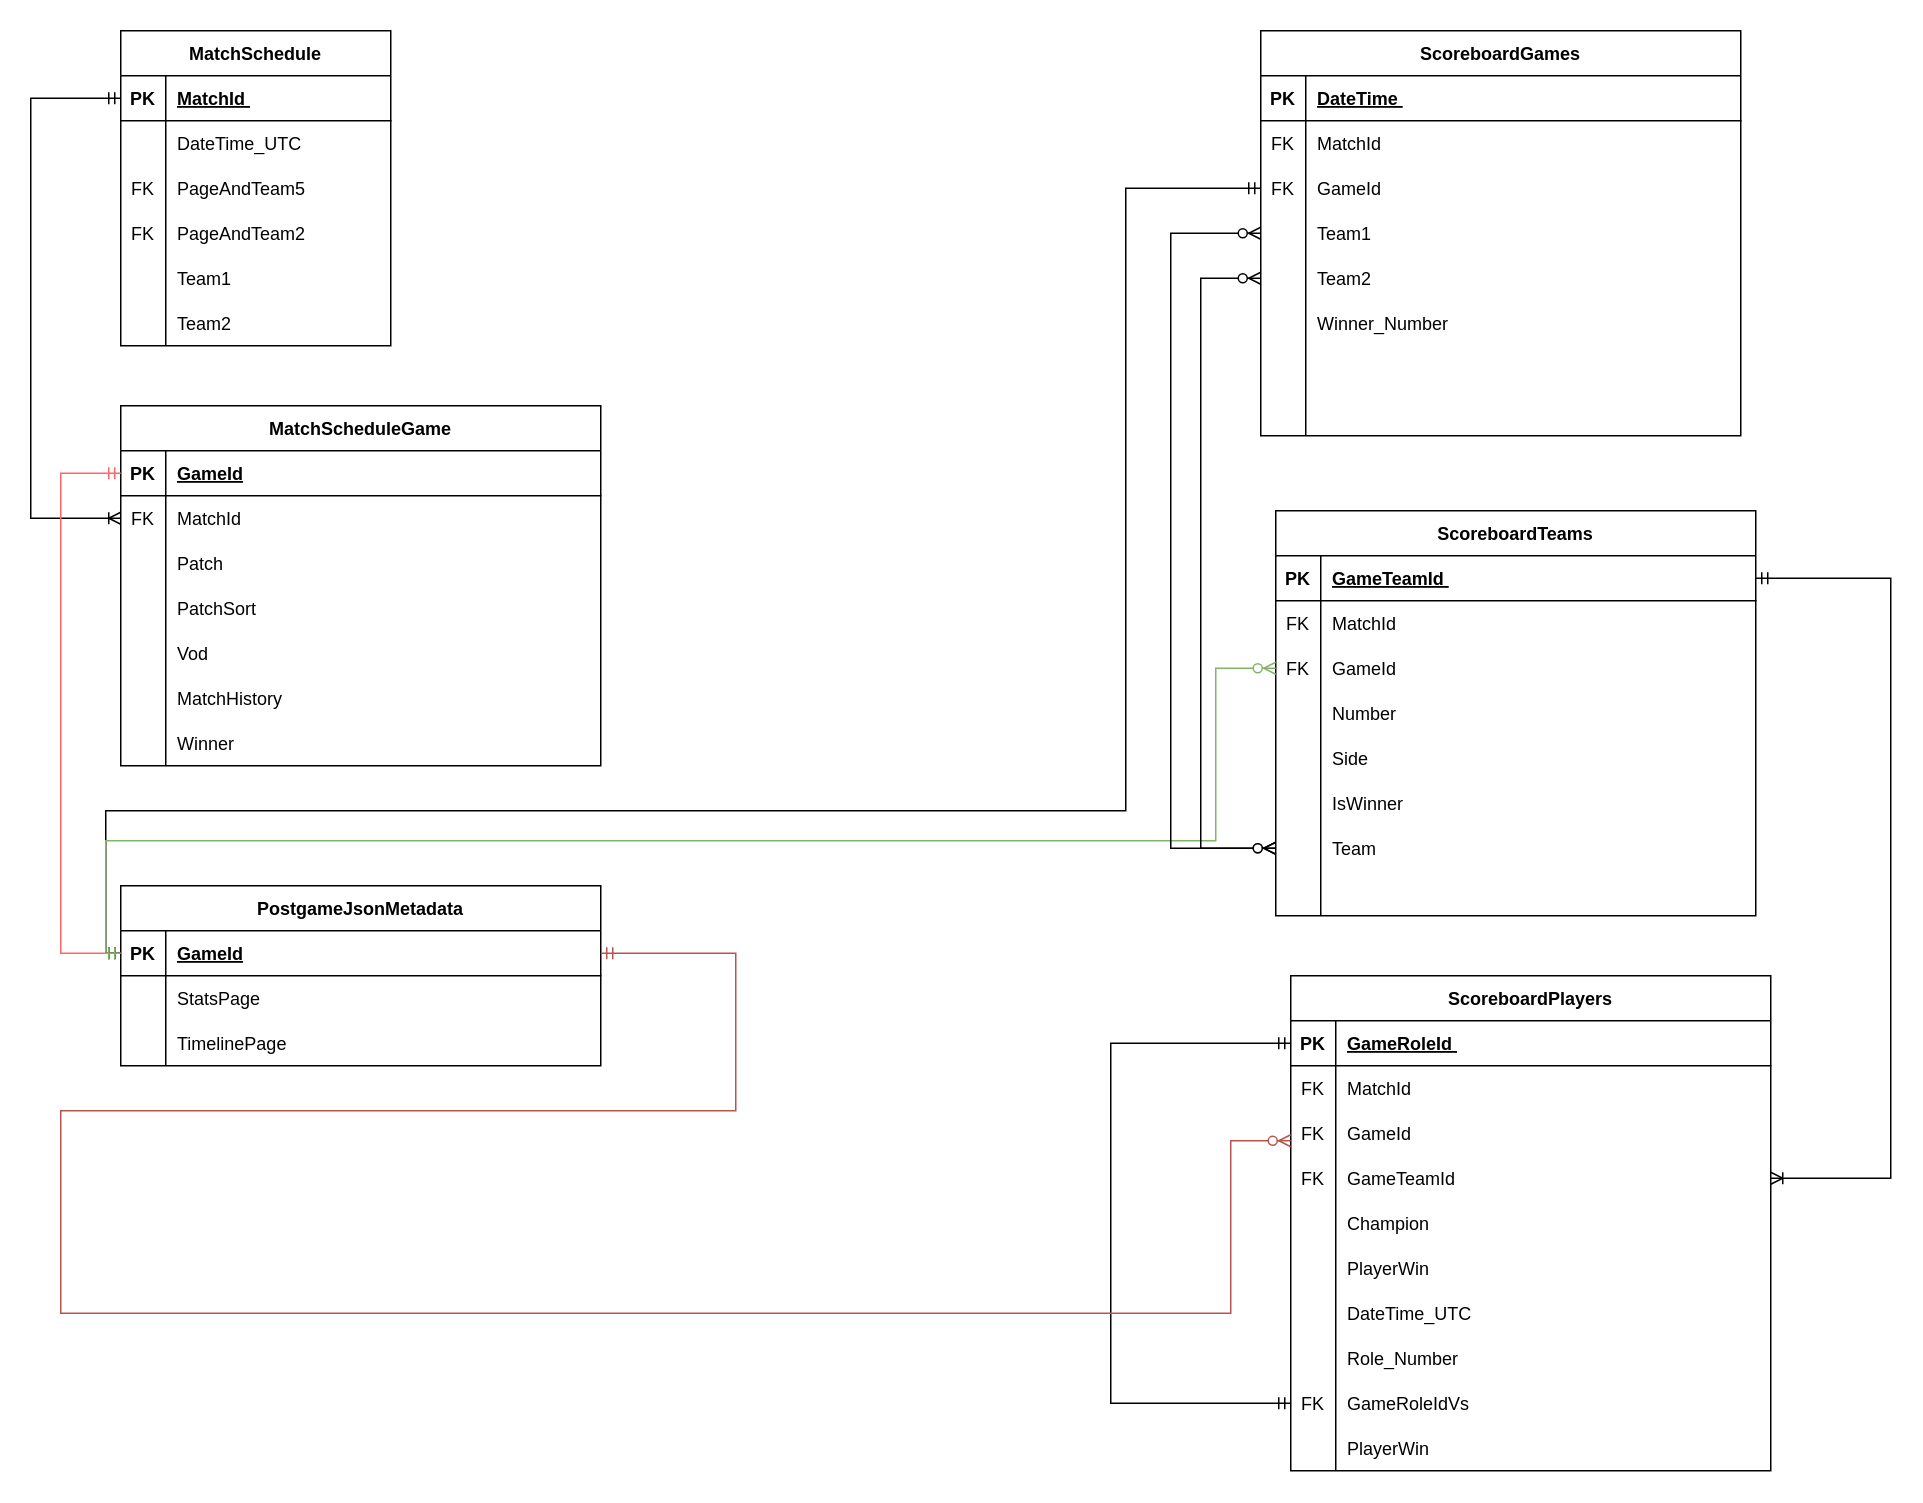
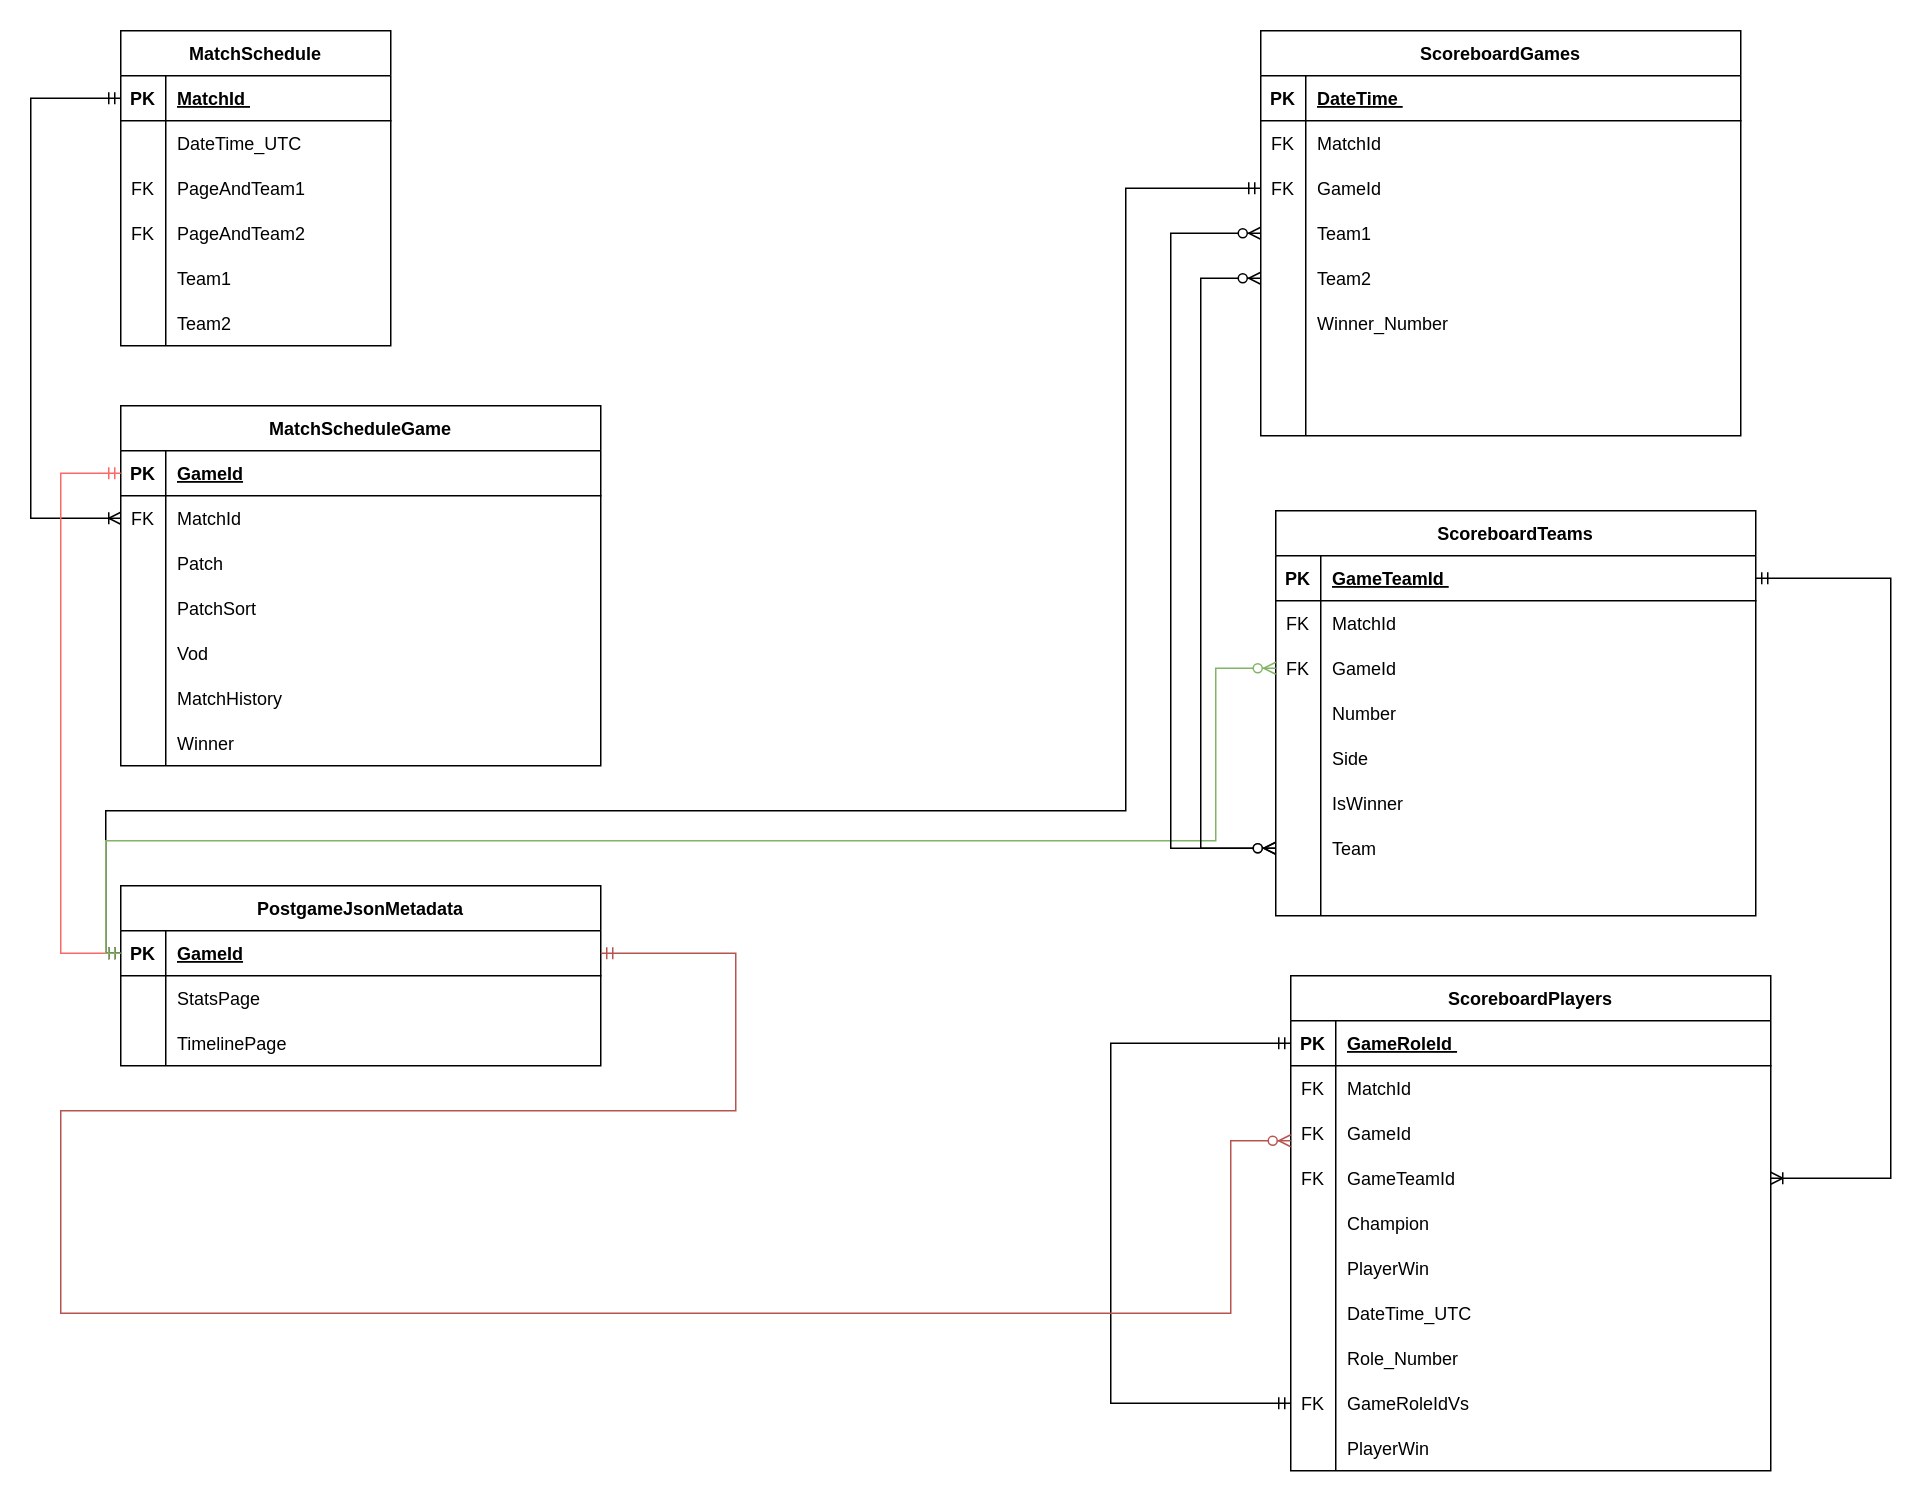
node "PageAndTeam5": label "PageAndTeam5" -> "PageAndTeam1"
